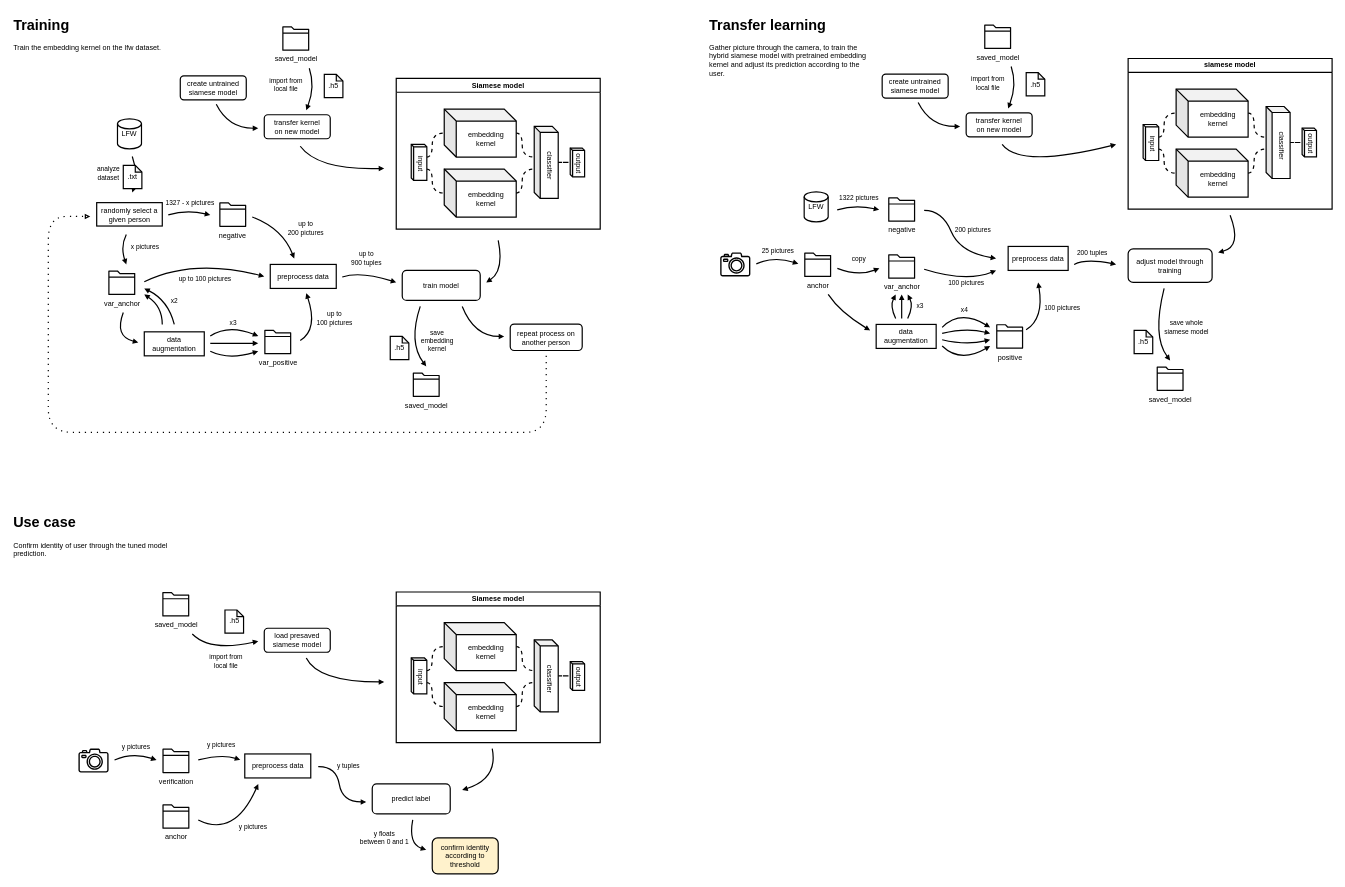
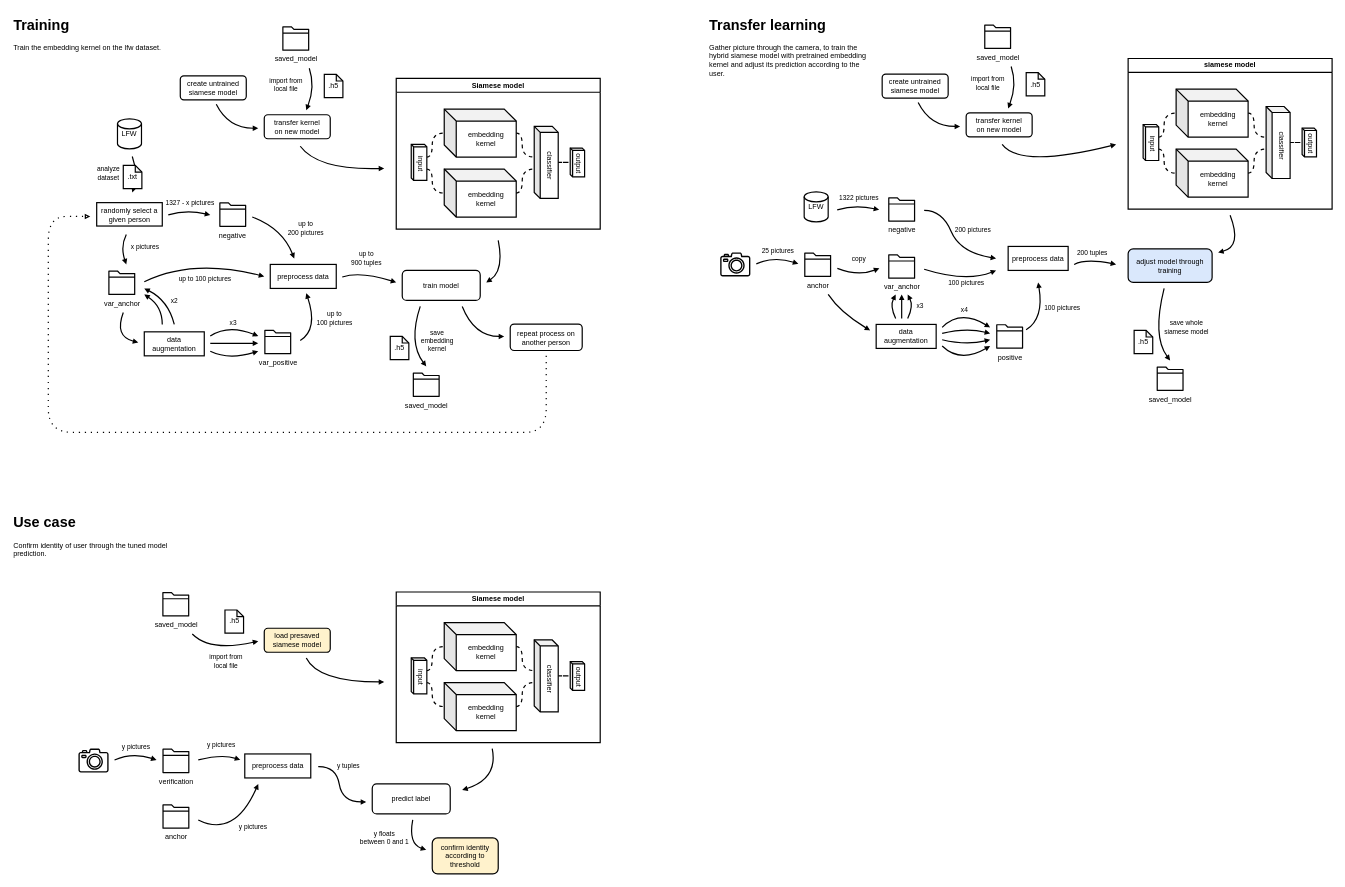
node "adjust model through training": fillcolor #ffffff -> #dae8fc
node "load presaved siamese model": fillcolor #ffffff -> #fff2cc
